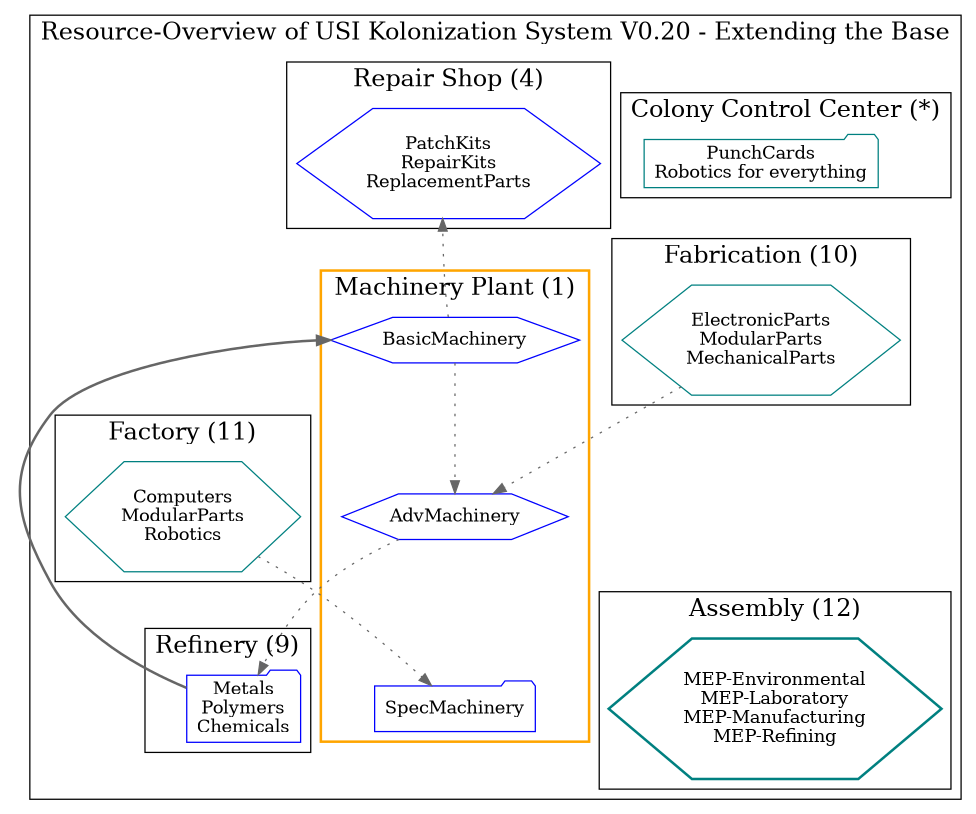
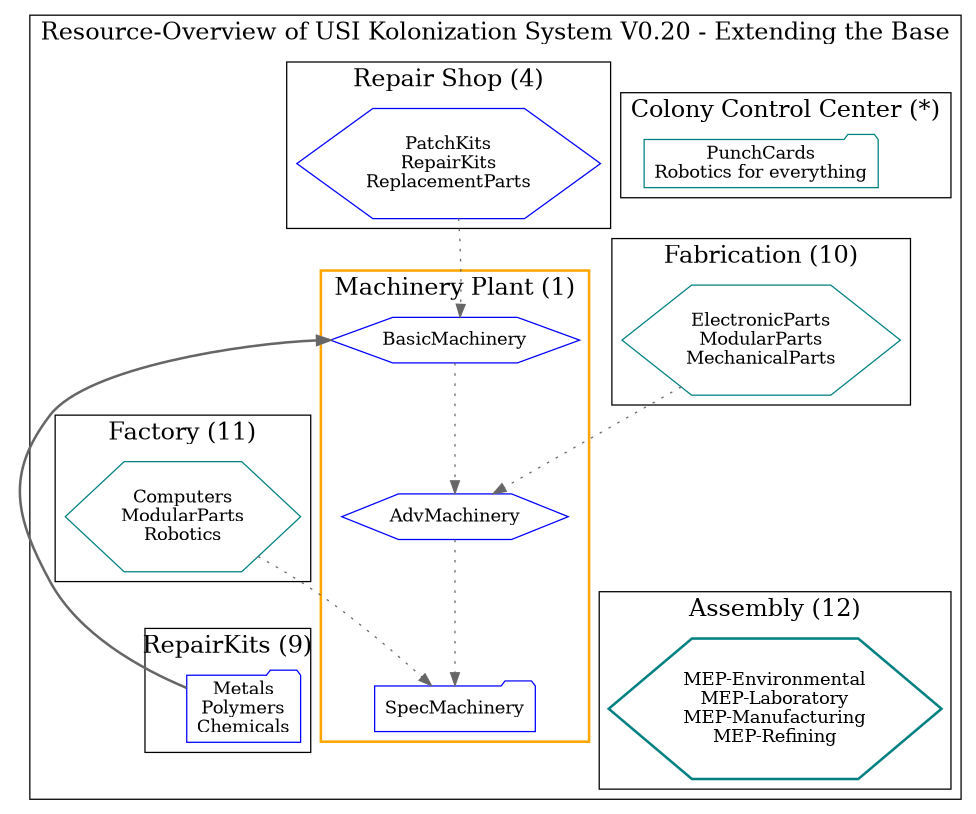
edge "BasicMachinery" -> "PatchKits RepairKits ReplacementParts": reversed
edge "AdvMachinery" -> "Metals Polymers Chemicals": now "AdvMachinery" -> "SpecMachinery"
cluster "Refinery (9)": label "Refinery (9)" -> "RepairKits (9)"
